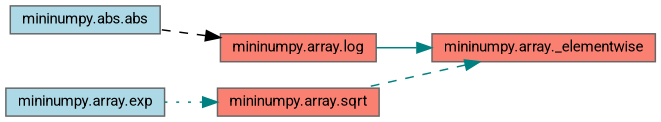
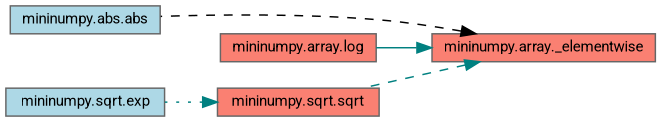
edge "mininumpy.abs.abs" -> "mininumpy.array.log": now "mininumpy.abs.abs" -> "mininumpy.array._elementwise"
node "mininumpy.array.exp": label "mininumpy.array.exp" -> "mininumpy.sqrt.exp"
node "mininumpy.array.sqrt": label "mininumpy.array.sqrt" -> "mininumpy.sqrt.sqrt"
